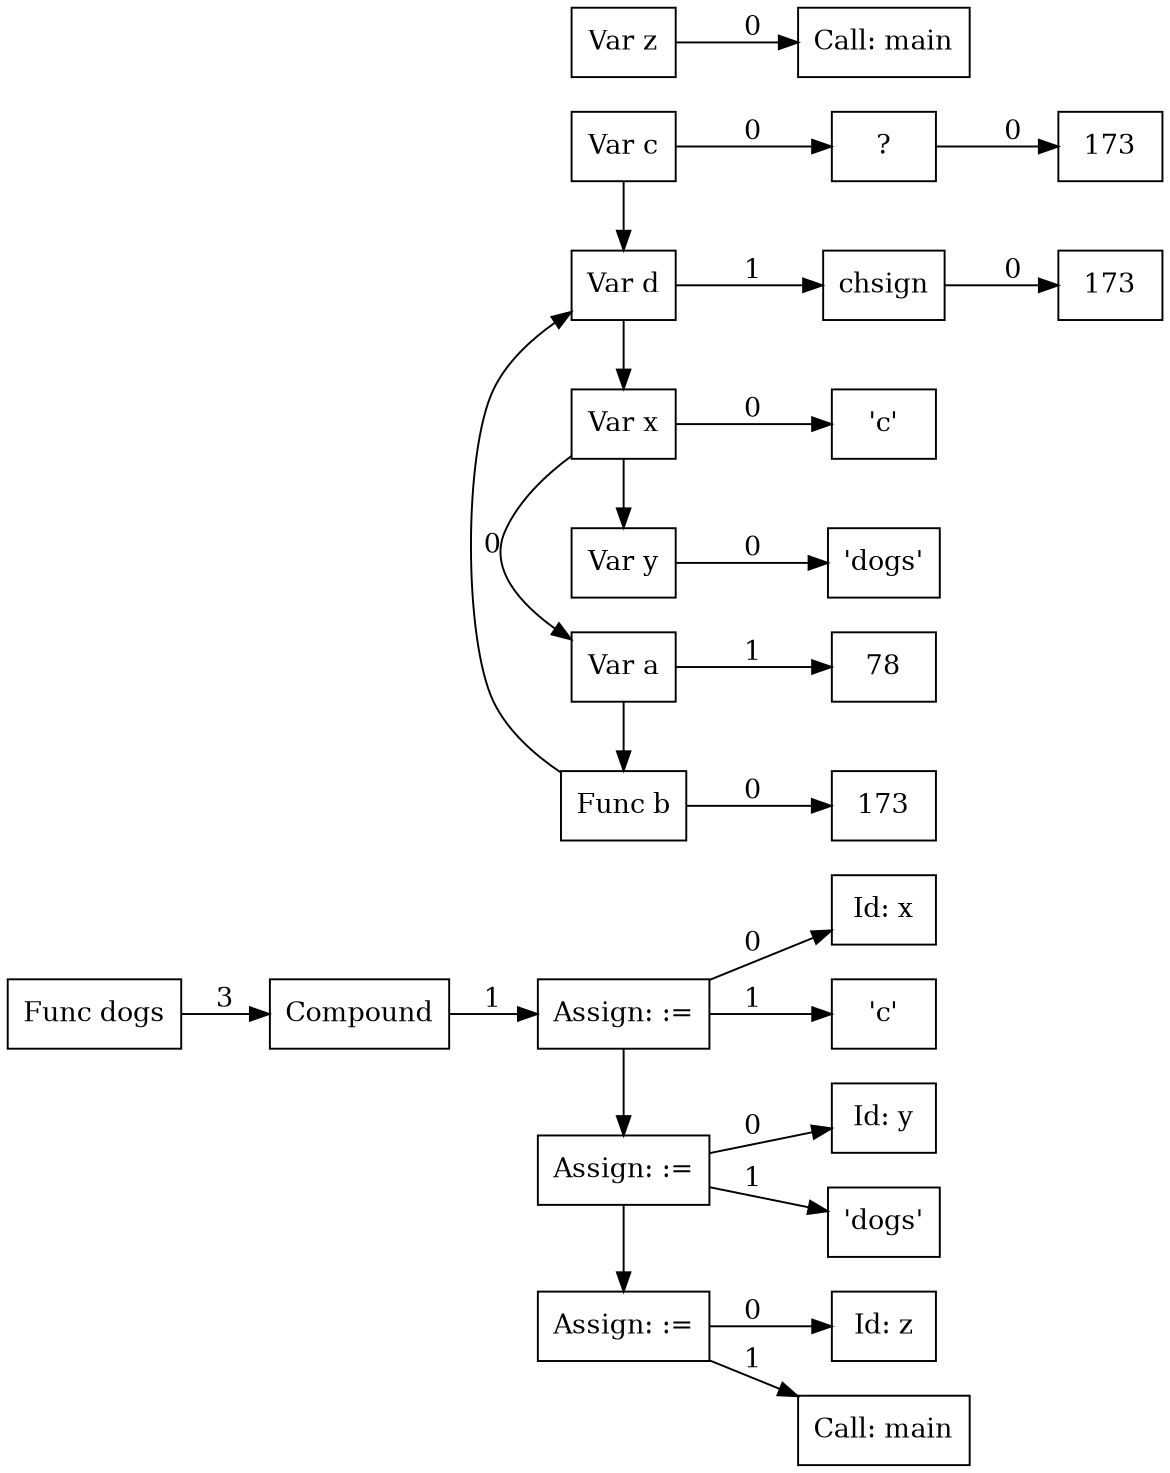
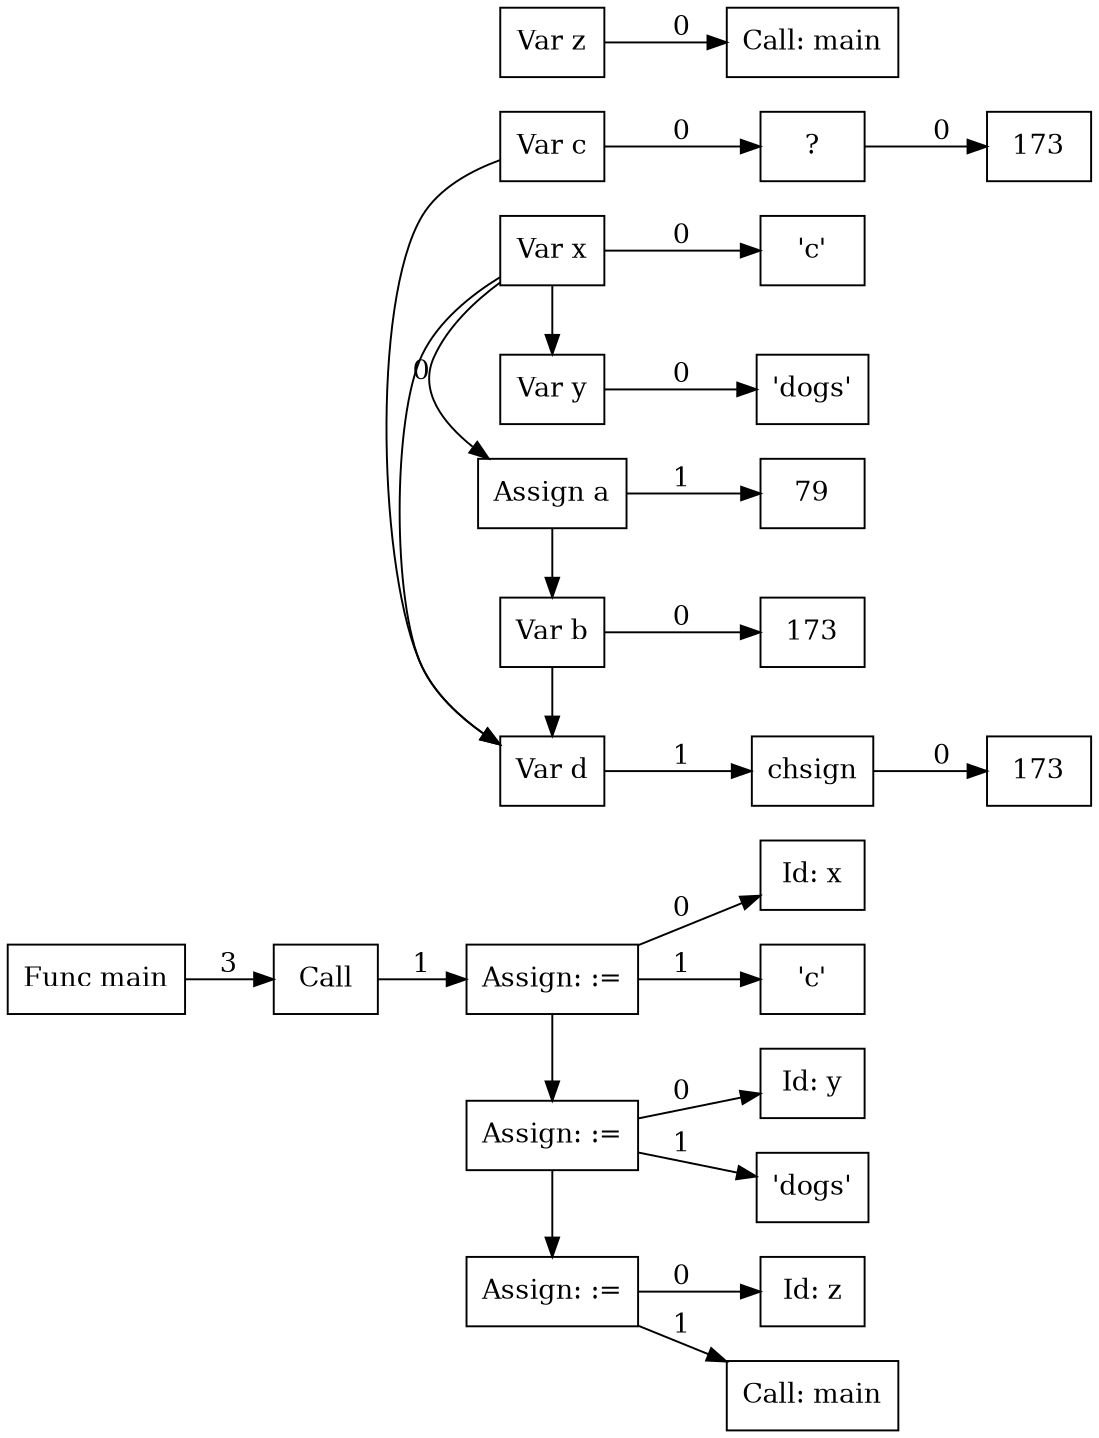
edge "Var d" -> "Var x": reversed
node "Var a": label "Var a" -> "Assign a"
node "78": label "78" -> "79"
node "Func b": label "Func b" -> "Var b"
node "Func dogs": label "Func dogs" -> "Func main"
node "Compound": label "Compound" -> "Call"
